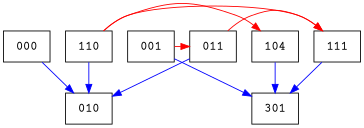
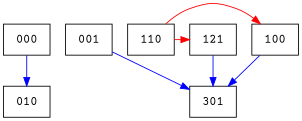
node "011": removed
node "104": label "104" -> "100"
node "111": label "111" -> "121"
edge "110" -> "010": removed
